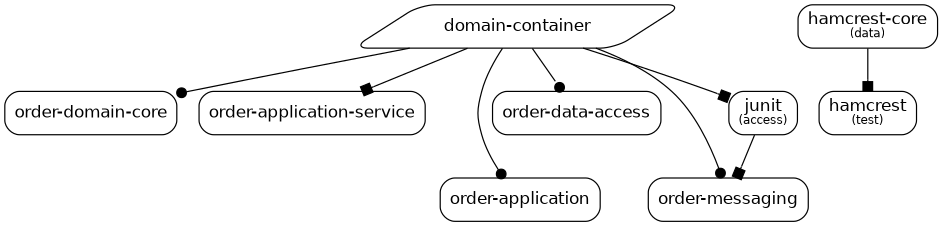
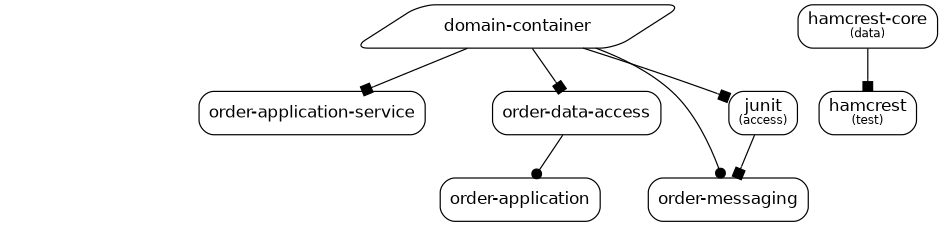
edge "domain-container" -> "order-data-access": arrowhead dot -> box
edge "domain-container" -> "order-application": now "order-data-access" -> "order-application"
node "order-domain-core": removed
